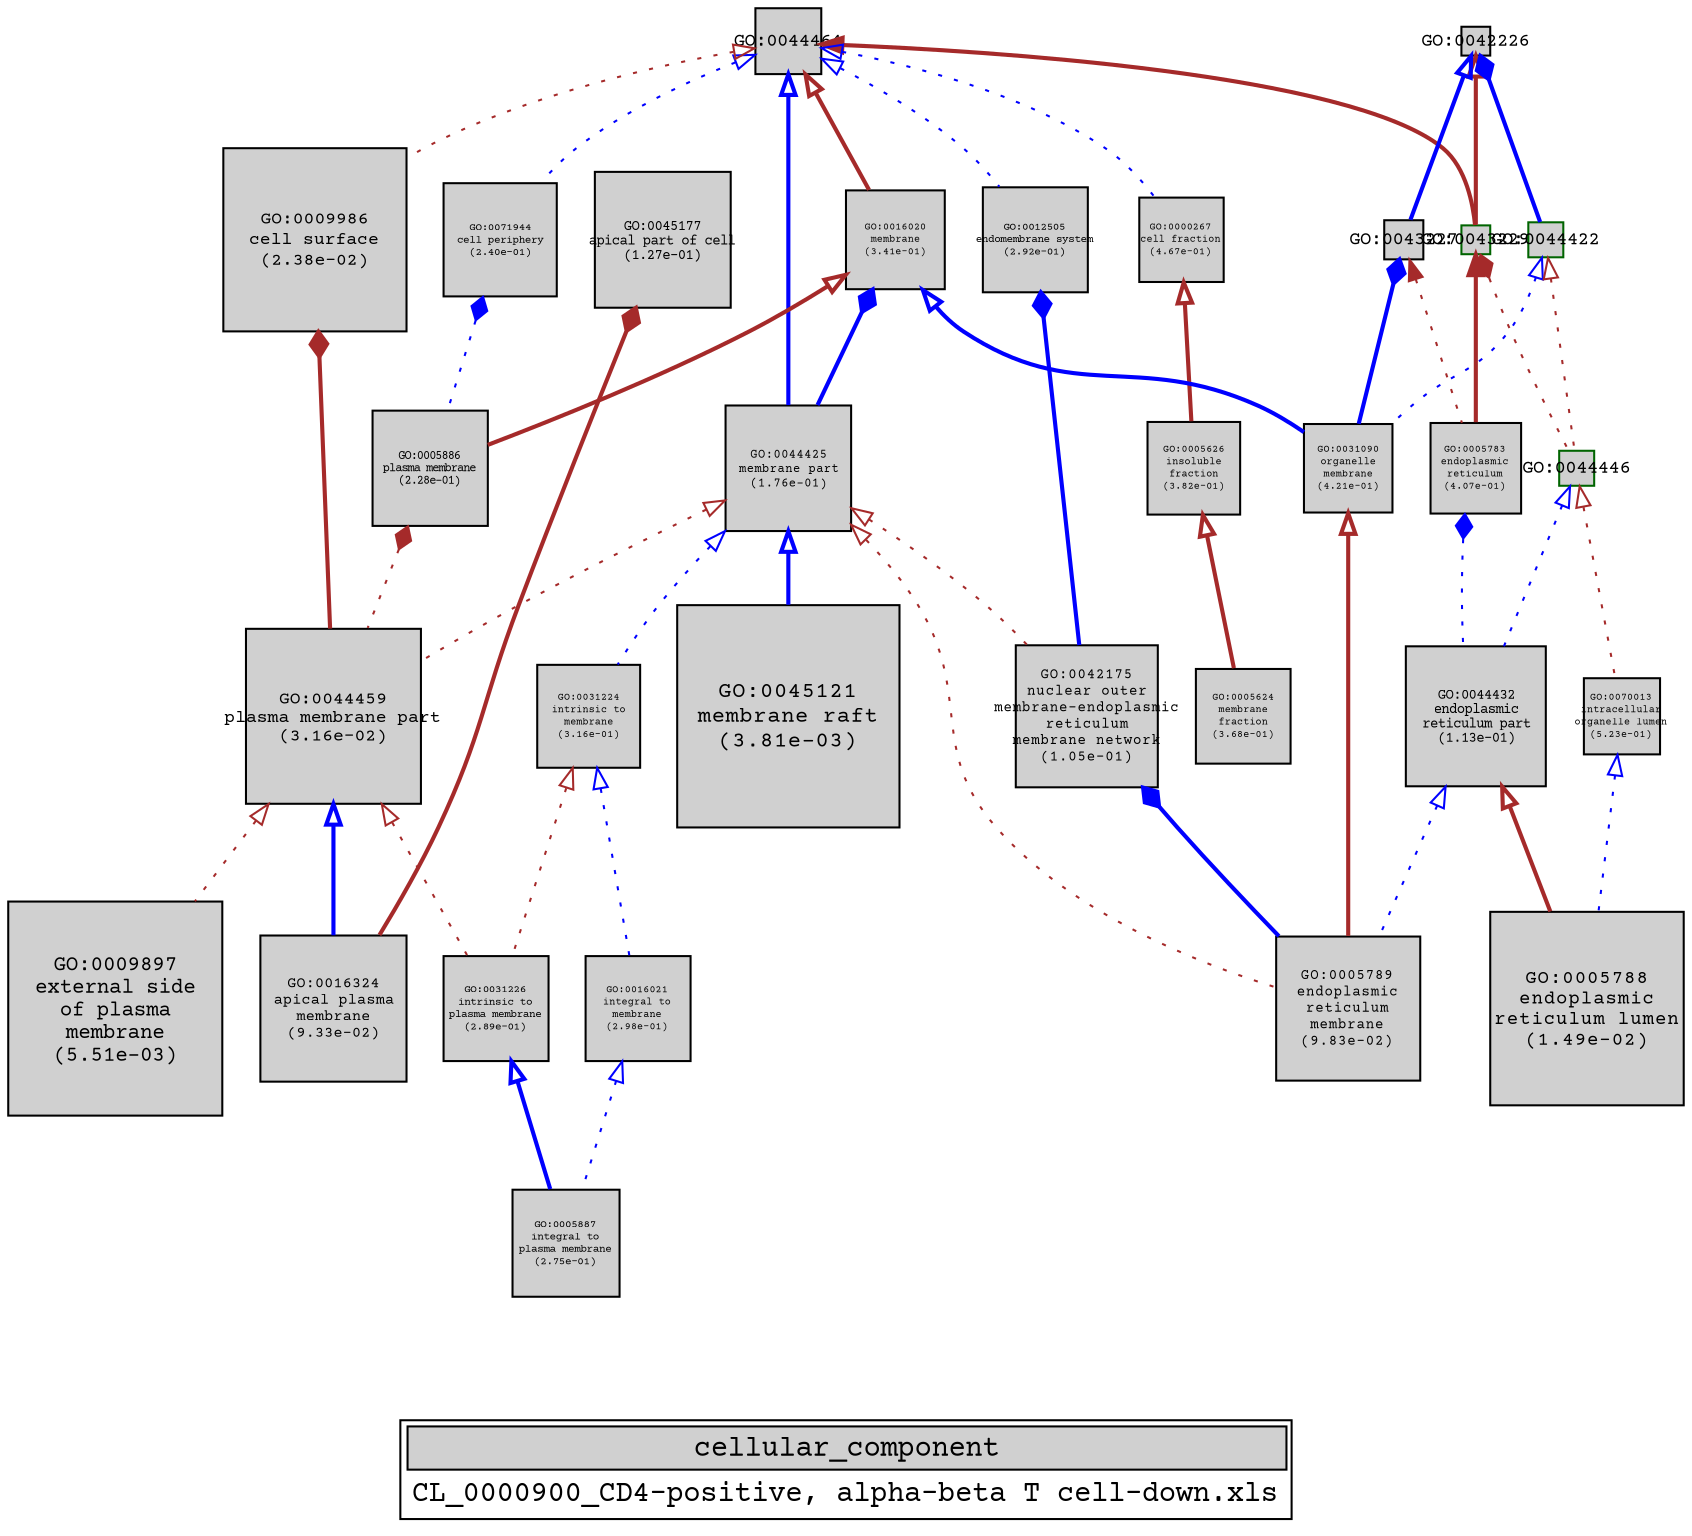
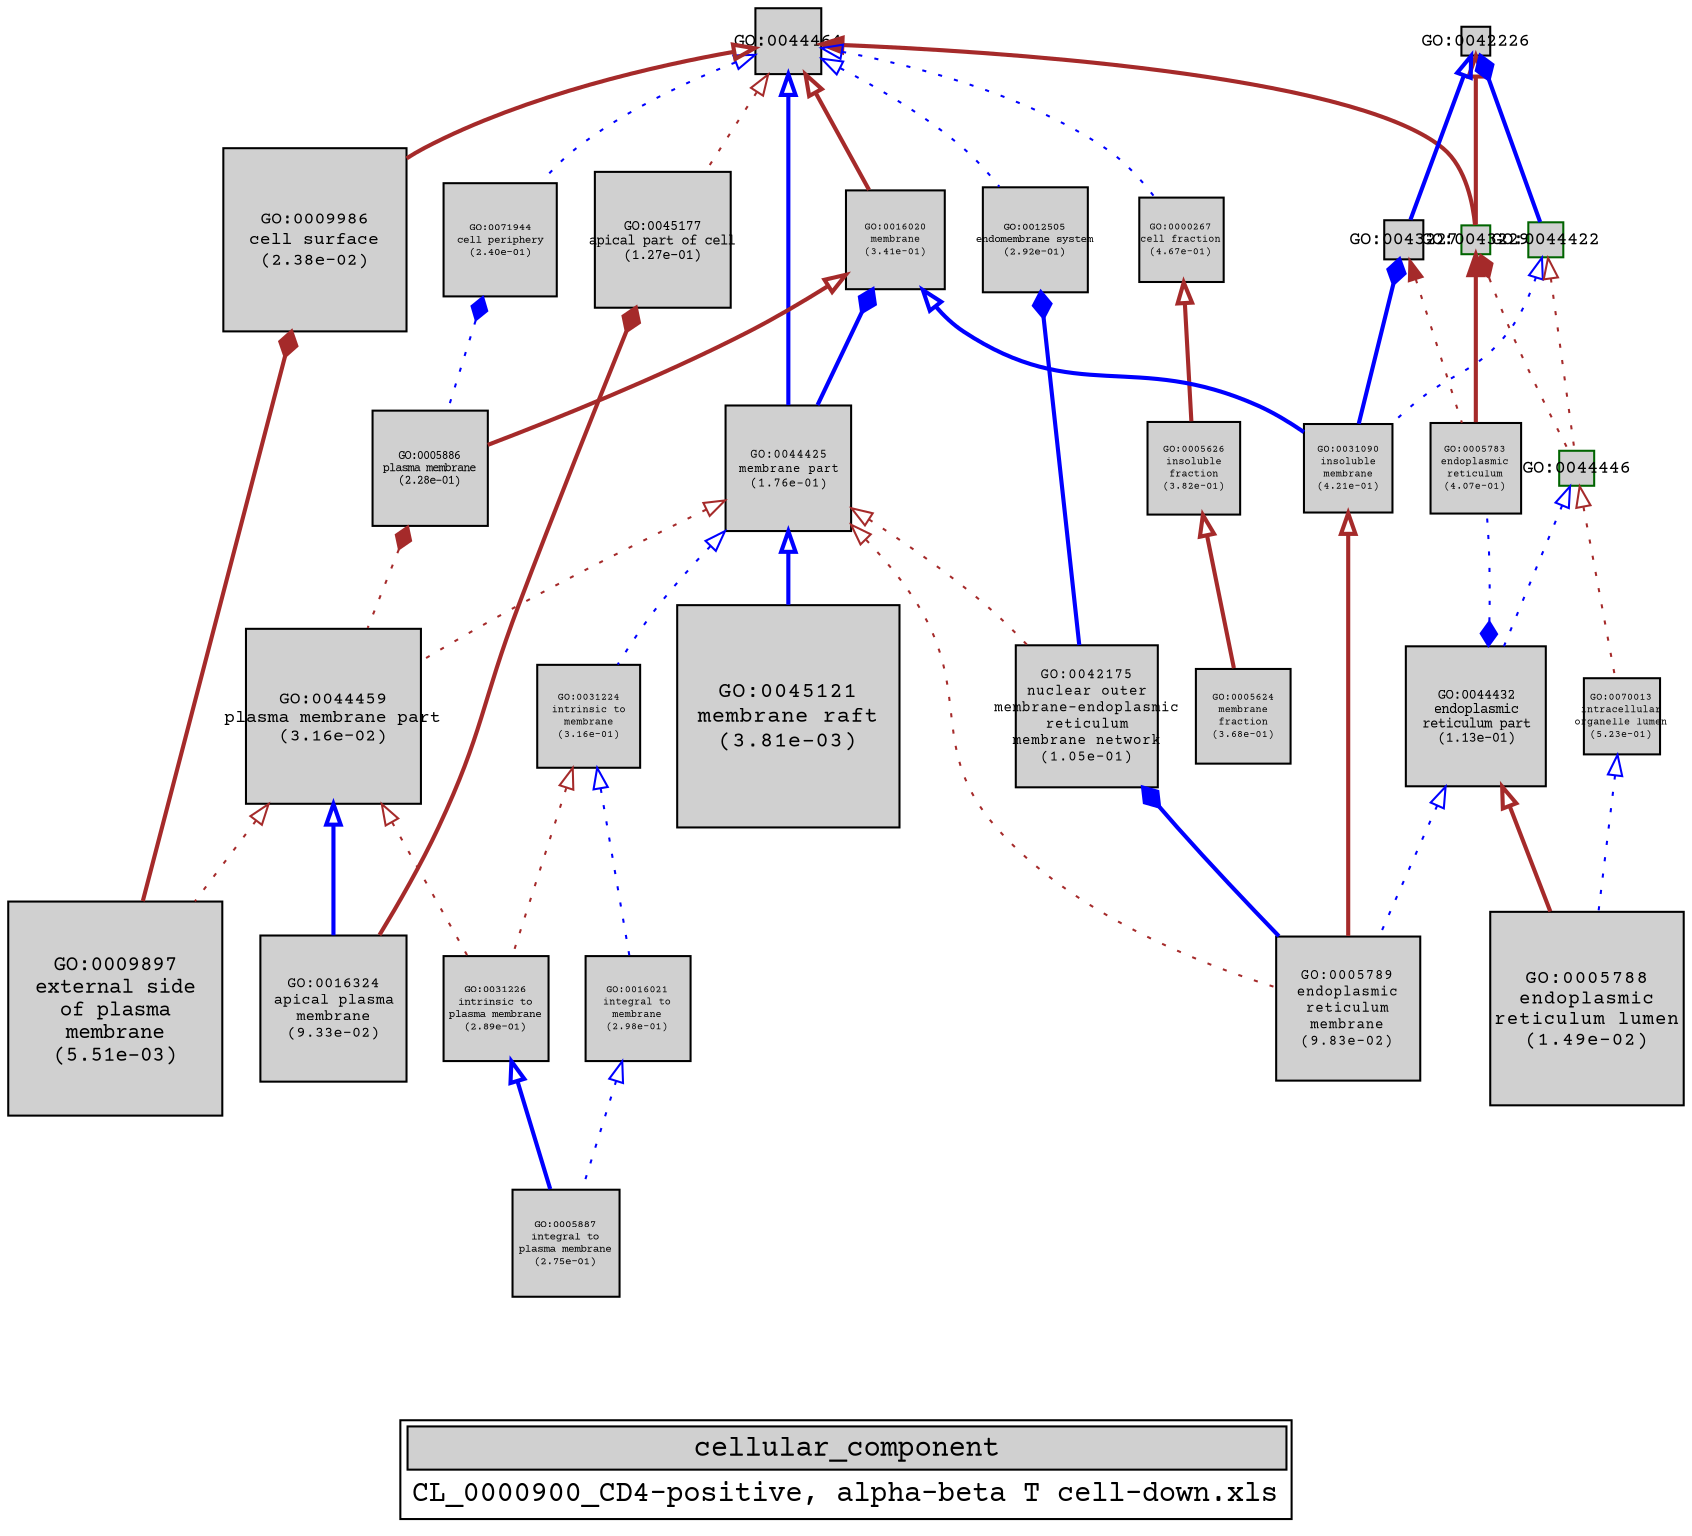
edge "GO:0009986" -> "GO:0044464": style dotted -> bold
edge "GO:0045177" -> "GO:0044464": added
node "GO:0031090": text "organelle" -> "insoluble"
edge "GO:0044459" -> "GO:0009986": now "GO:0009897" -> "GO:0009986"
edge "GO:0044432" -> "GO:0005783": reversed
